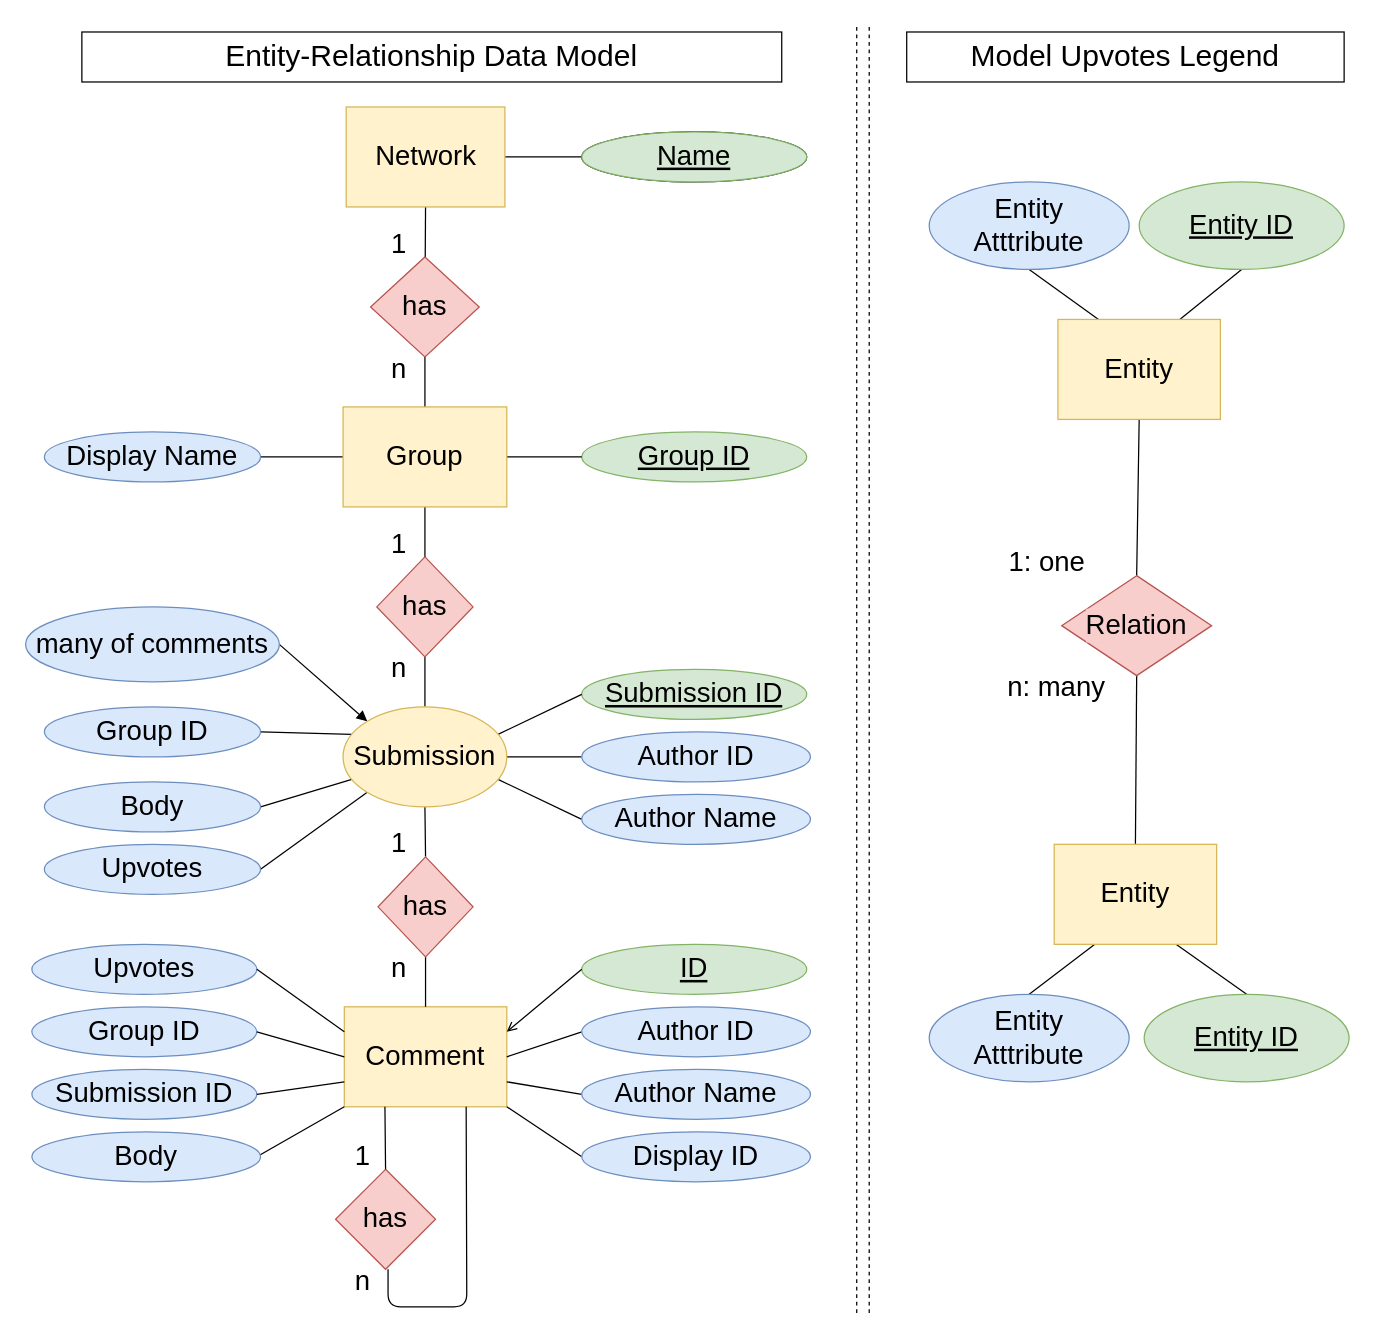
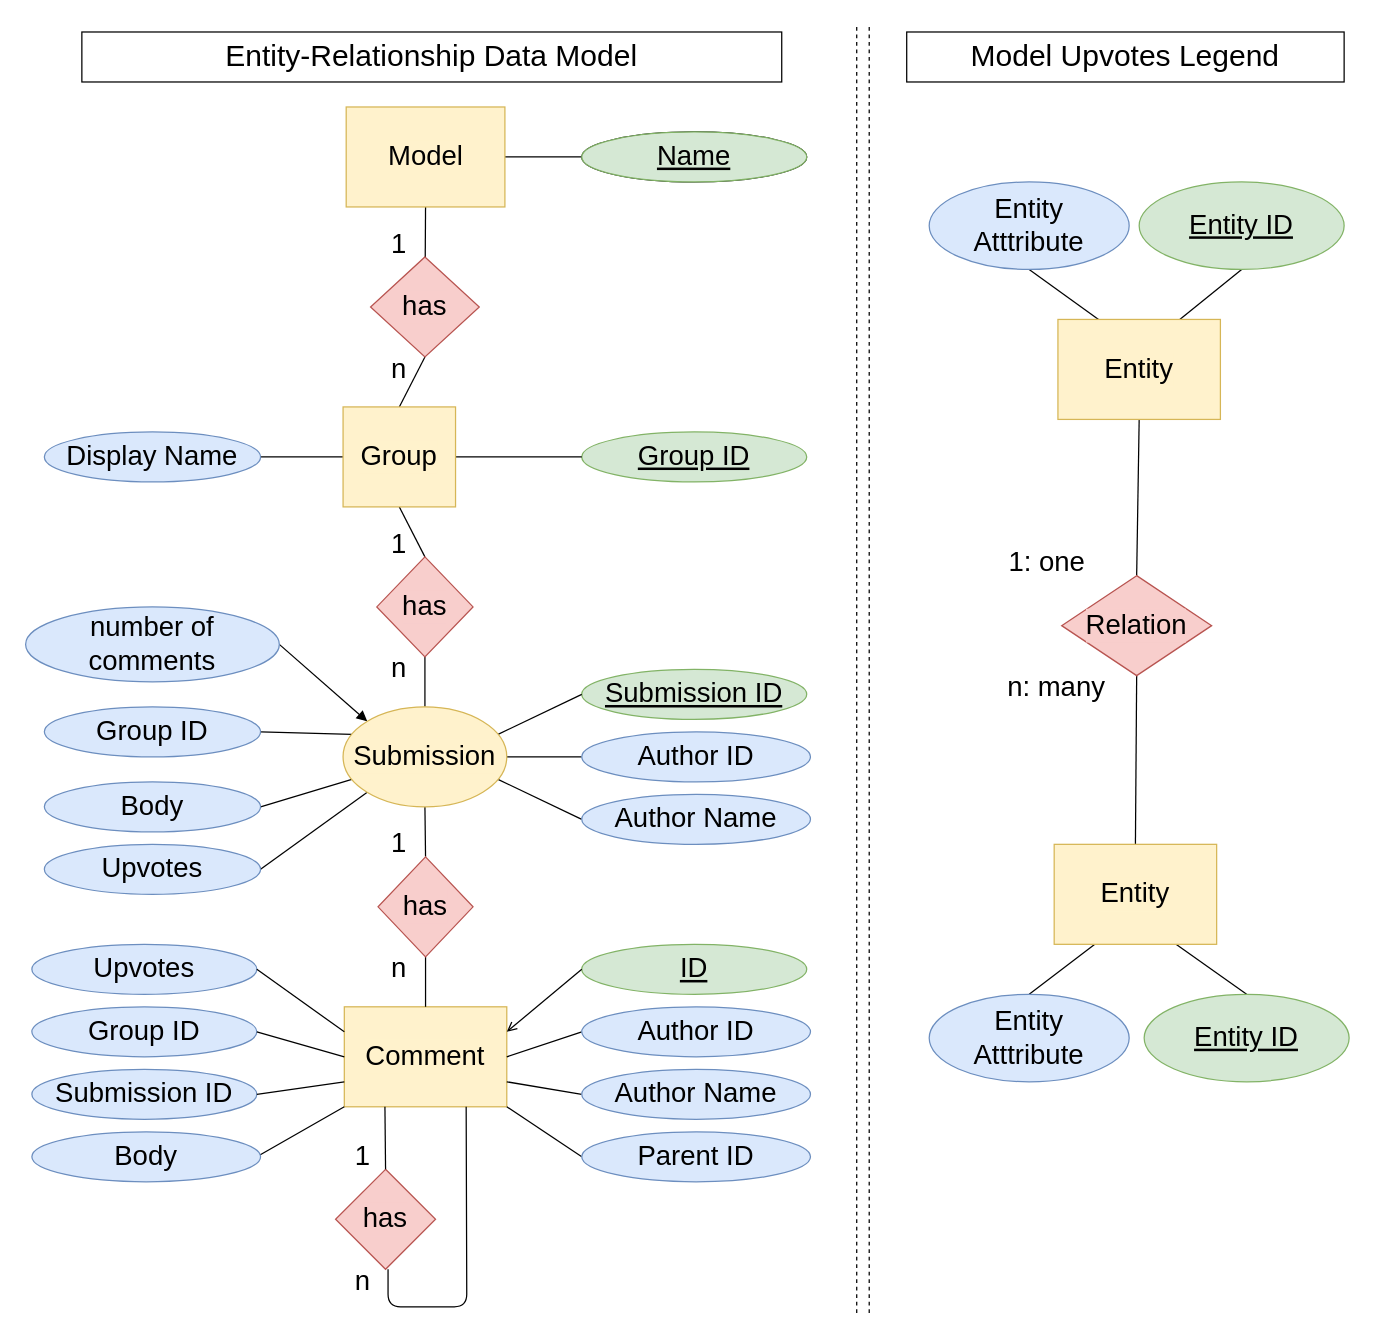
node "Network": label "Network" -> "Model"
node "Group": size 164x100 -> 113x100
node "many of comments": label "many of comments" -> "number of comments"
node "Display ID": label "Display ID" -> "Parent ID"
